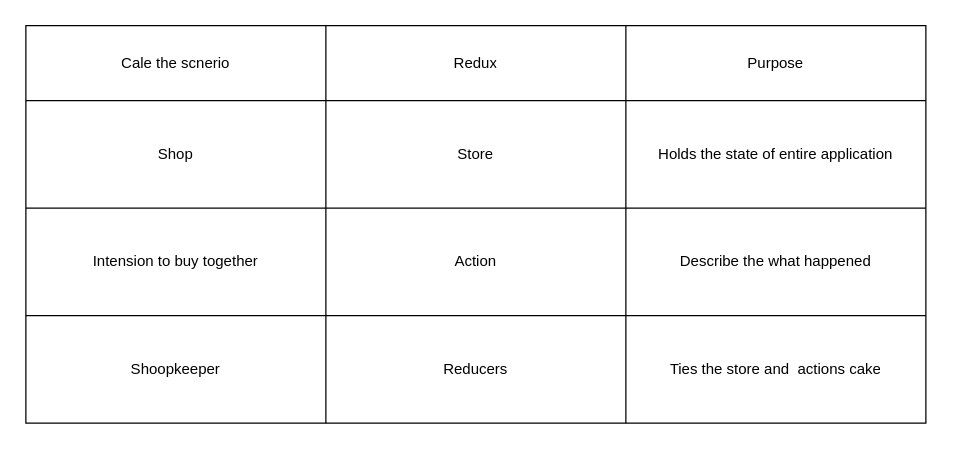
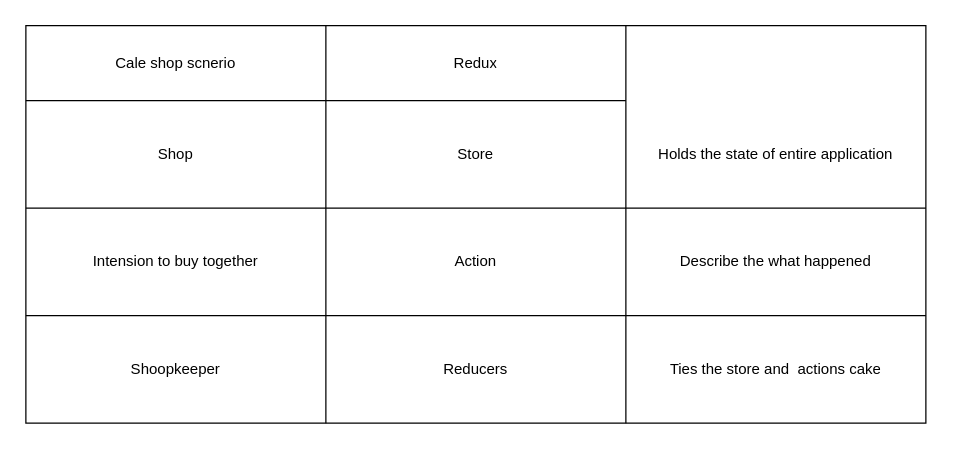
node "Cale the scnerio": label "Cale the scnerio" -> "Cale shop scnerio"
node "Purpose": removed
